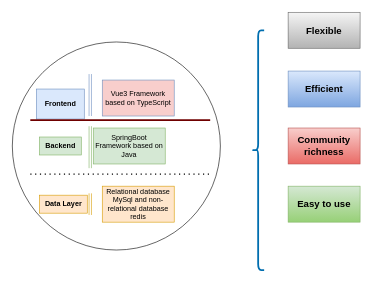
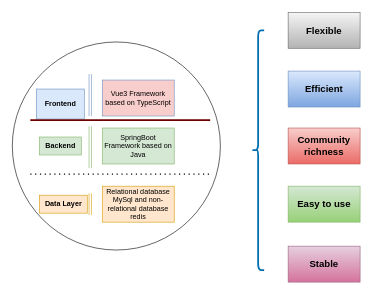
node "SpringBoot Framework based on Java": moved (129, 146) -> (138, 146)
node "Stable": added
